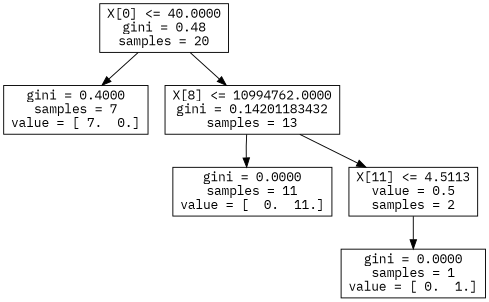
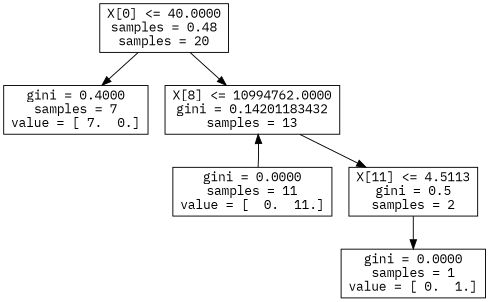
node "X[0] <= 40.0000 gini = 0.48 samples = 20": label "X[0] <= 40.0000 gini = 0.48 samples = 20" -> "X[0] <= 40.0000 samples = 0.48 samples = 20"
edge "X[8] <= 10994762.0000 gini = 0.14201183432 samples = 13" -> "gini = 0.0000 samples = 11 value = [  0.  11.]": reversed
node "X[11] <= 4.5113 value = 0.5 samples = 2": label "X[11] <= 4.5113 value = 0.5 samples = 2" -> "X[11] <= 4.5113 gini = 0.5 samples = 2"
